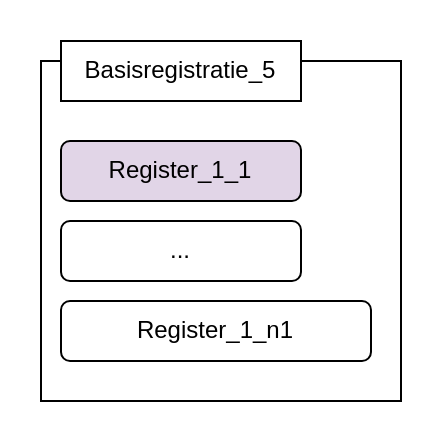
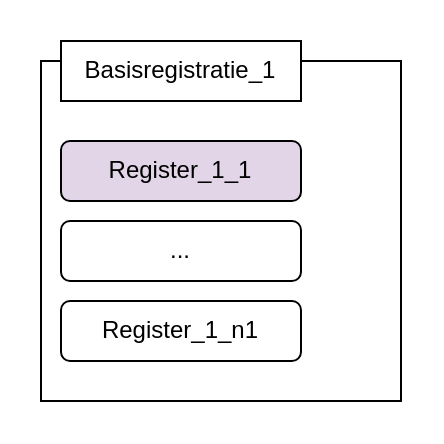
node "Basisregistratie_5": label "Basisregistratie_5" -> "Basisregistratie_1"
node "Register_1_n1": size 310x60 -> 240x60
